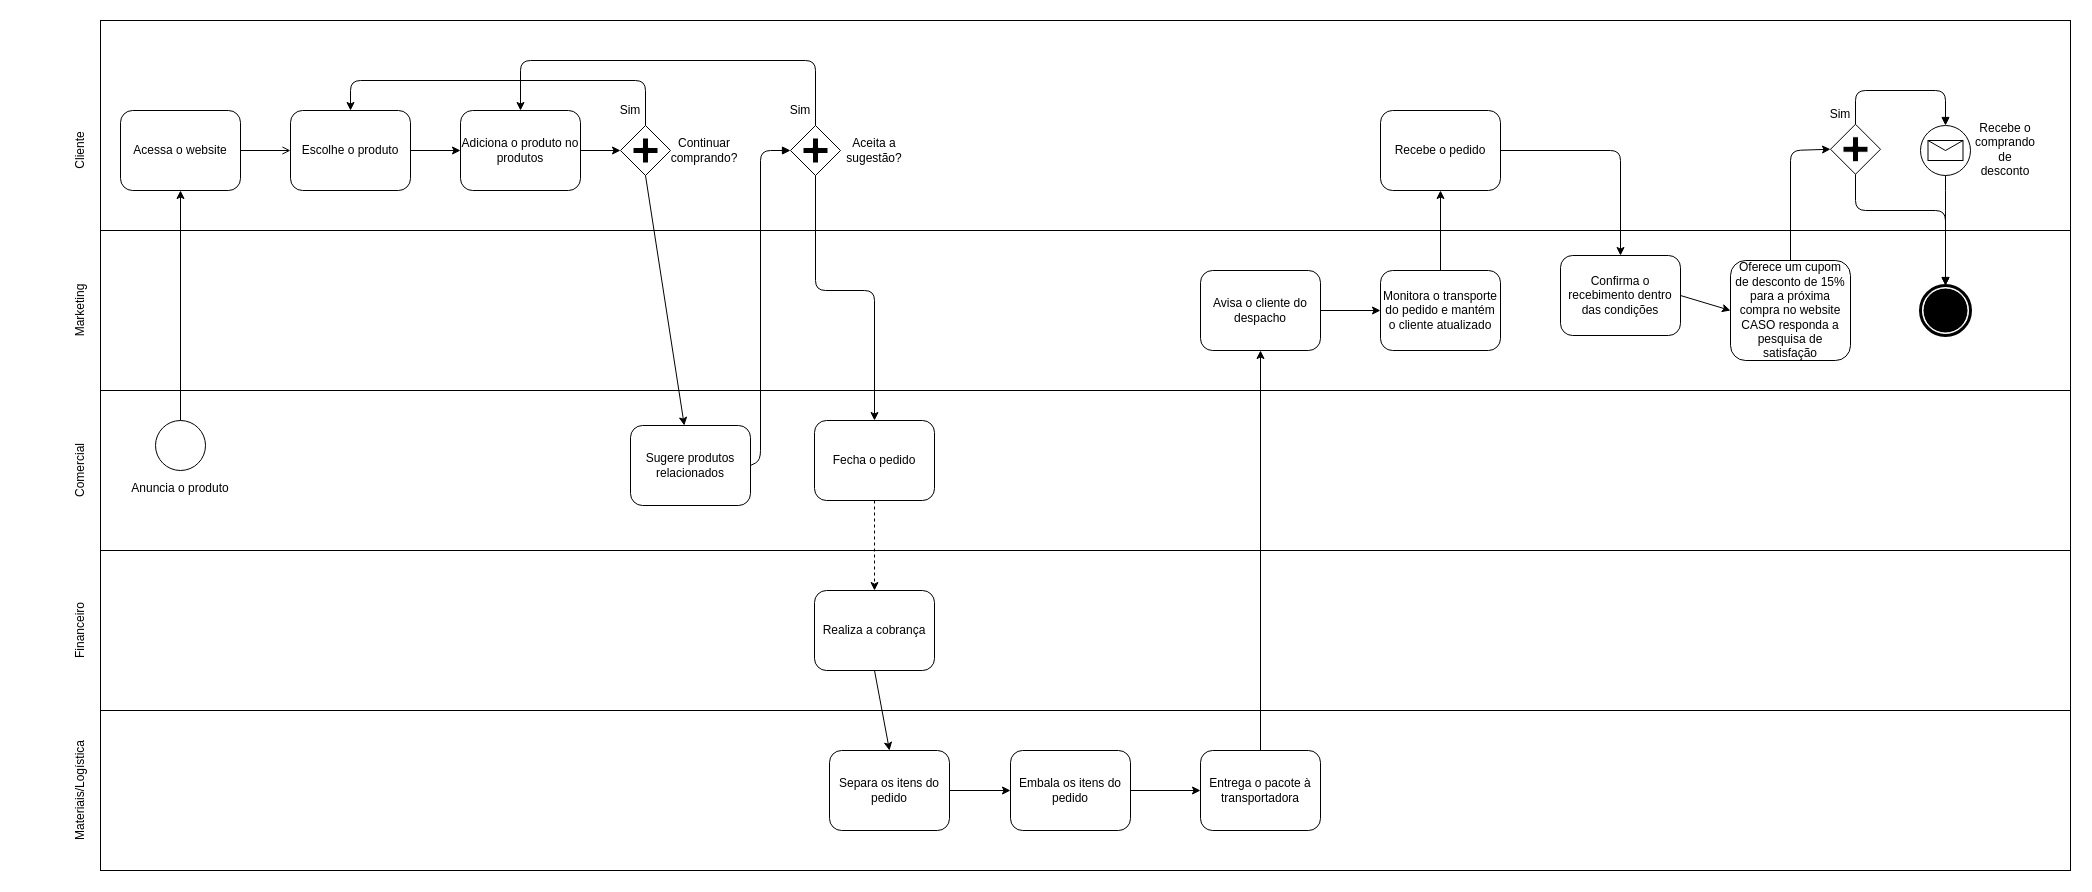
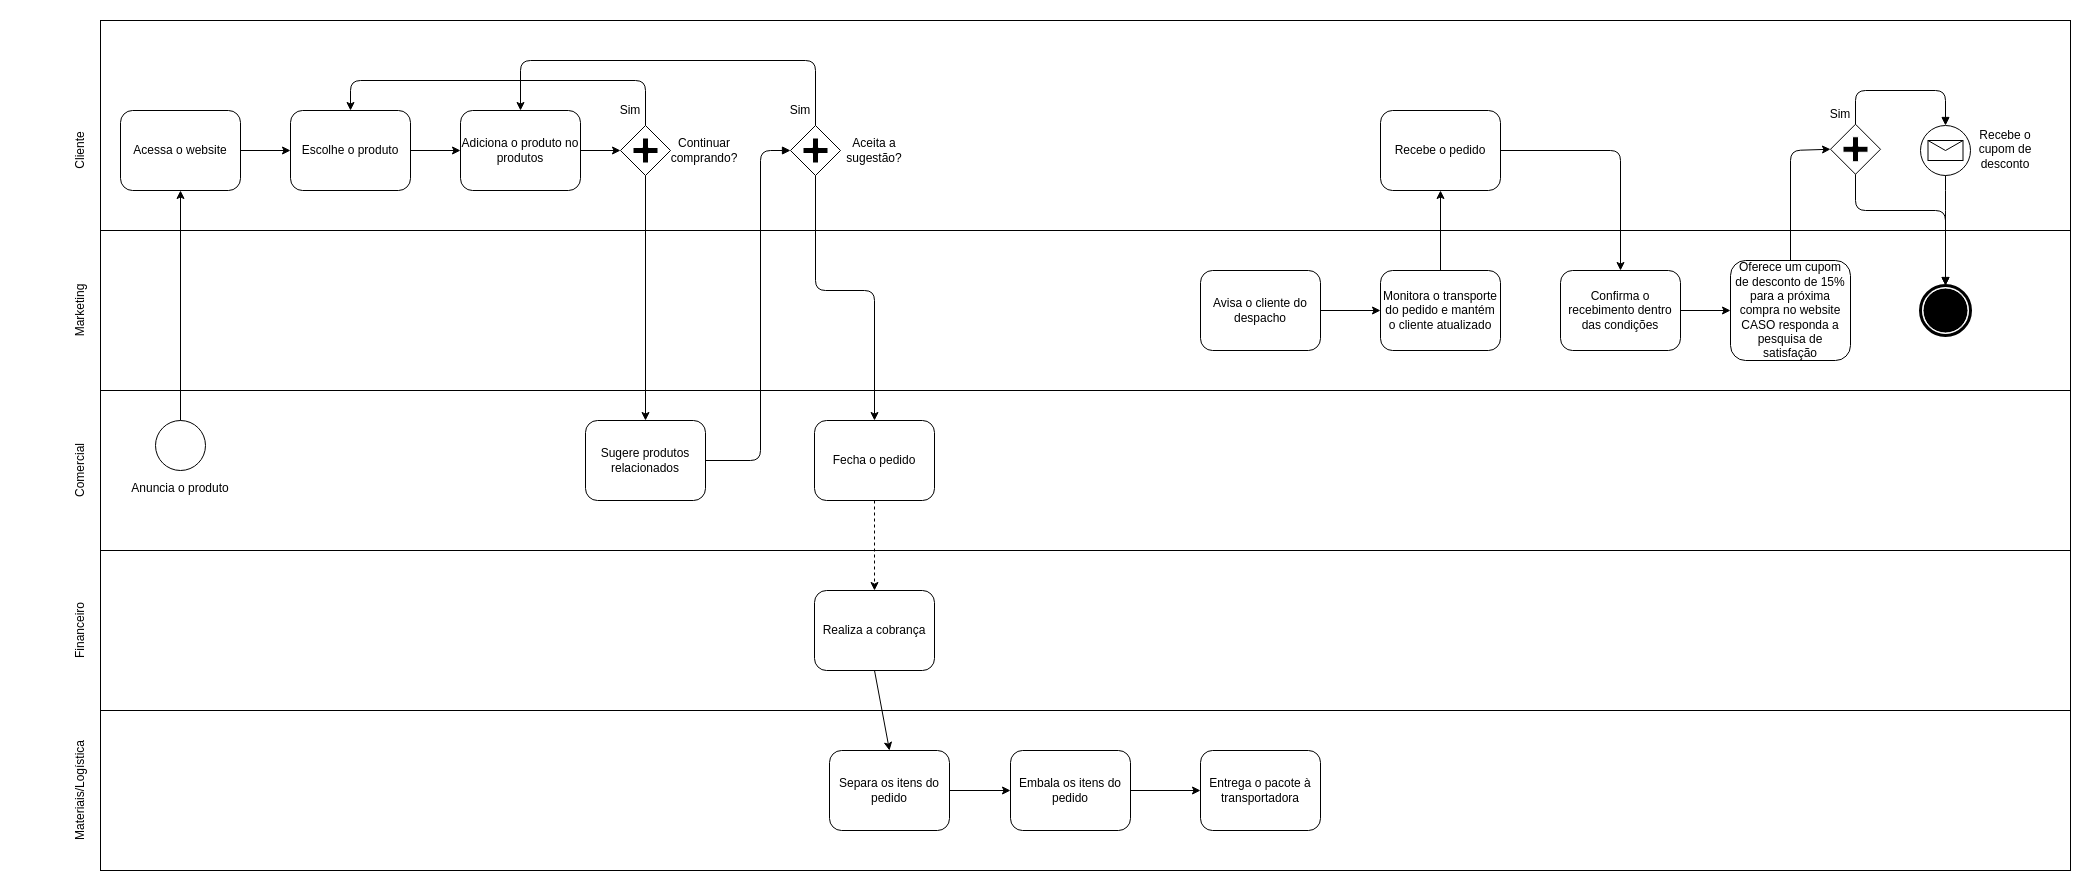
node "Recebe o comprando de desconto": label "Recebe o comprando de desconto" -> "Recebe o cupom de desconto"
edge "Acessa o website" -> "Escolhe o produto": arrowhead open -> classic
node "Confirma o recebimento dentro das condições": moved (1621, 296) -> (1621, 311)
node "Sugere produtos relacionados": moved (691, 466) -> (646, 461)
edge "Entrega o pacote à transportadora" -> "Avisa o cliente do despacho": removed
